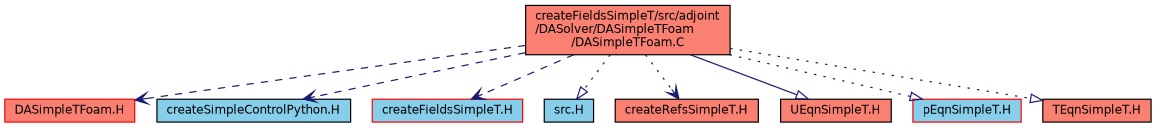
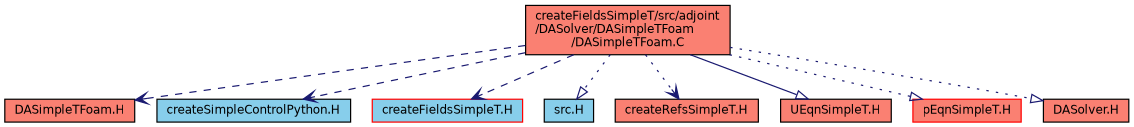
node "DASimpleTFoam.H": color red -> black
node "pEqnSimpleT.H": fillcolor skyblue -> salmon
node "TEqnSimpleT.H": label "TEqnSimpleT.H" -> "DASolver.H"
